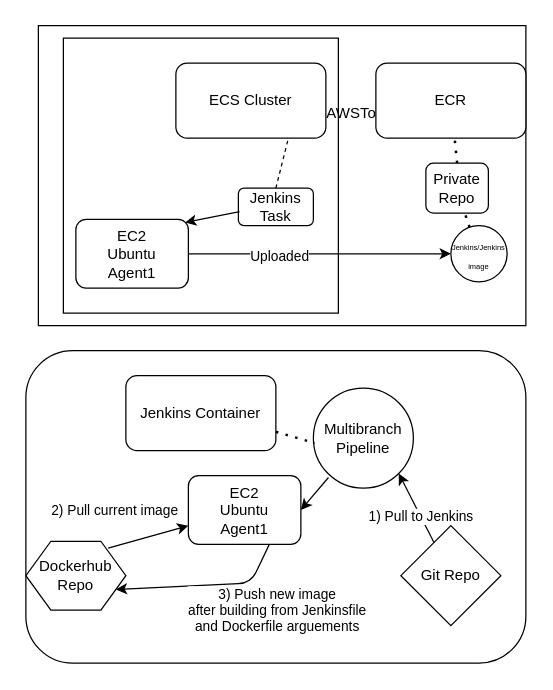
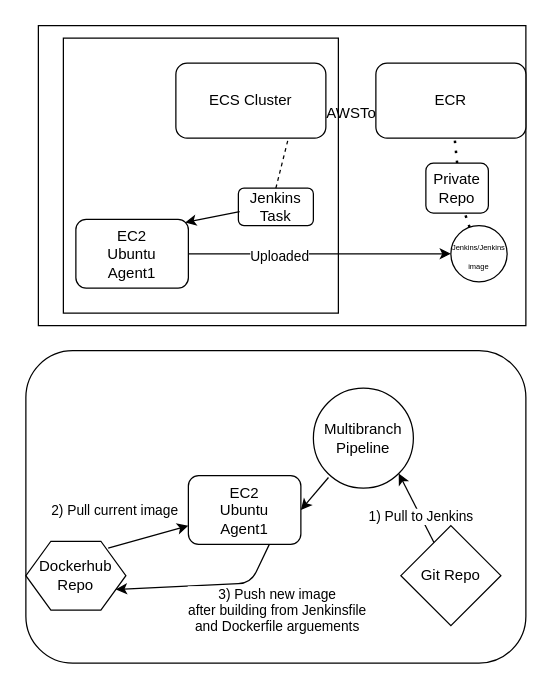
node "Jenkins Container": removed
edge "Jenkins Container" -- "Multibranch Pipeline": removed
